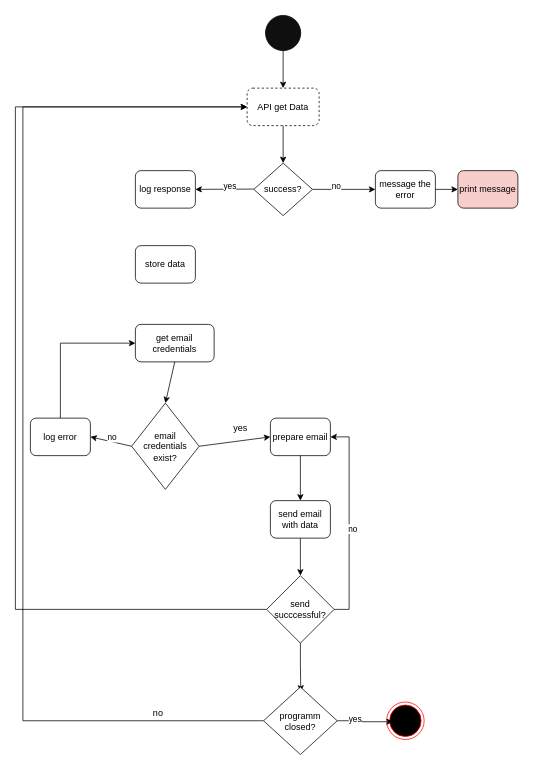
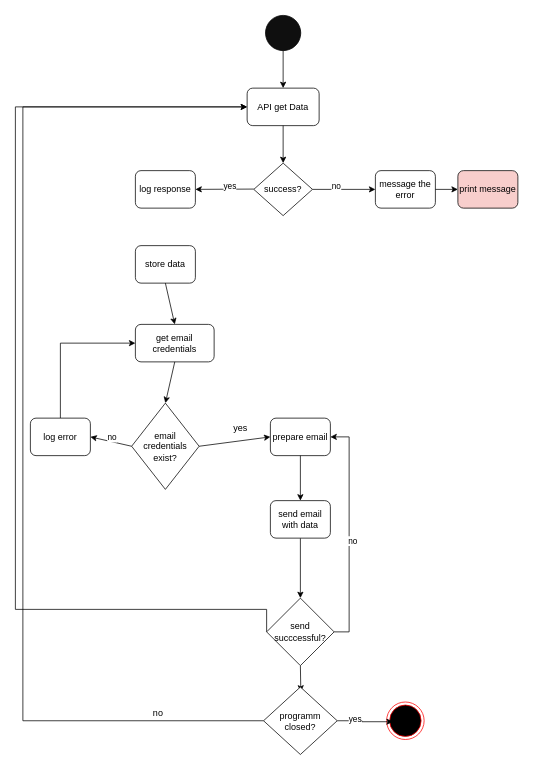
node "API get Data": style dashed -> solid
edge "store data" -> "get email credentials": added
node "send succcessful?": moved (300, 609) -> (300, 632)
